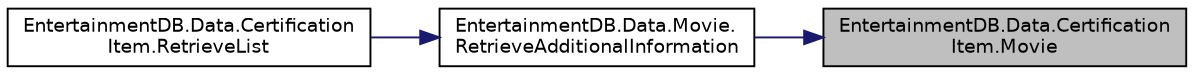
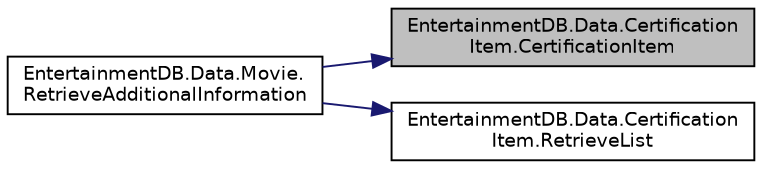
edge "EntertainmentDB.Data.Certification Item.RetrieveList" -> "EntertainmentDB.Data.Movie. RetrieveAdditionalInformation": reversed
node "EntertainmentDB.Data.Certification Item.Movie": label "EntertainmentDB.Data.Certification Item.Movie" -> "EntertainmentDB.Data.Certification Item.CertificationItem"
